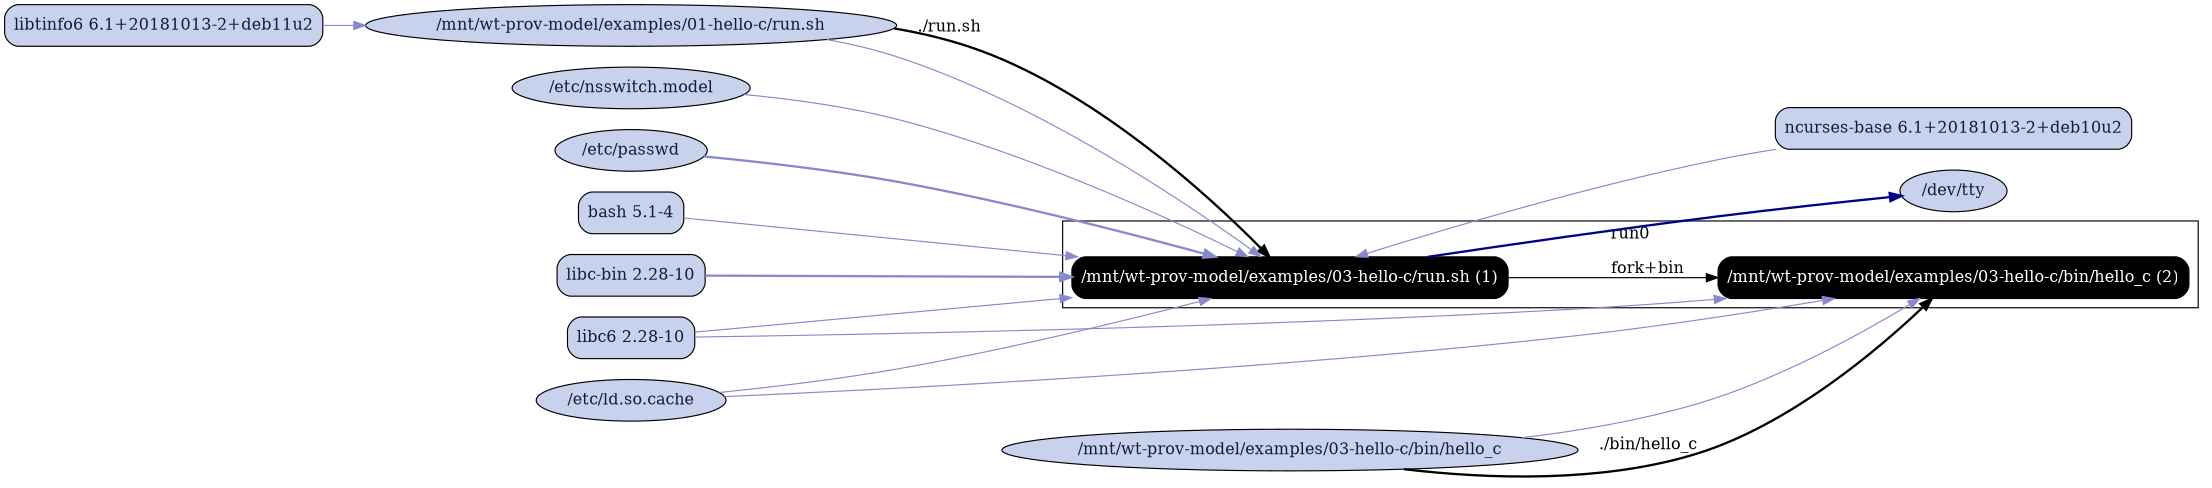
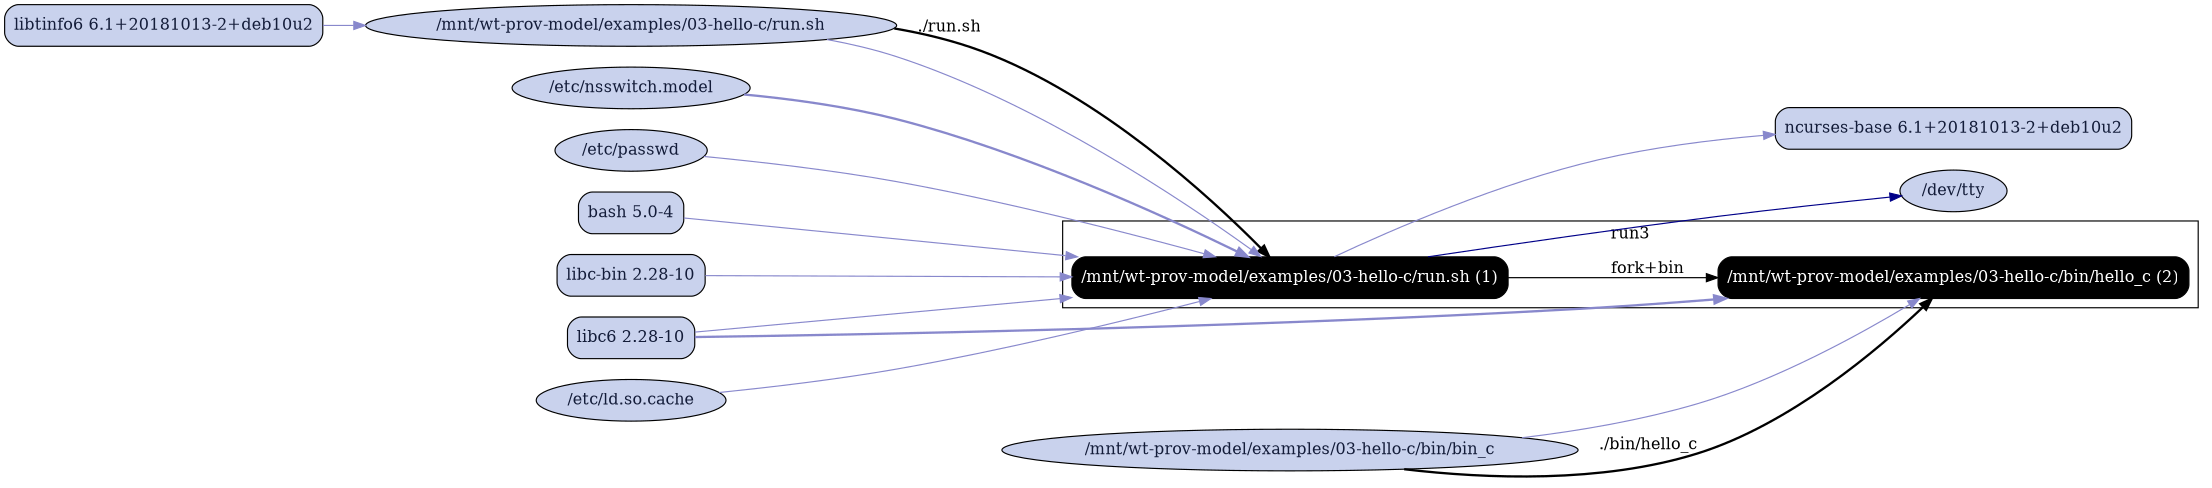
node "libtinfo6 6.1+20181013-2+deb11u2": label "libtinfo6 6.1+20181013-2+deb11u2" -> "libtinfo6 6.1+20181013-2+deb10u2"
node "/mnt/wt-prov-model/examples/01-hello-c/run.sh": label "/mnt/wt-prov-model/examples/01-hello-c/run.sh" -> "/mnt/wt-prov-model/examples/03-hello-c/run.sh"
edge "/etc/nsswitch.model" -> "/mnt/wt-prov-model/examples/03-hello-c/run.sh (1)": style solid -> bold
edge "/etc/passwd" -> "/mnt/wt-prov-model/examples/03-hello-c/run.sh (1)": style bold -> solid
edge "ncurses-base 6.1+20181013-2+deb10u2" -> "/mnt/wt-prov-model/examples/03-hello-c/run.sh (1)": reversed
node "bash 5.1-4": label "bash 5.1-4" -> "bash 5.0-4"
edge "/mnt/wt-prov-model/examples/03-hello-c/run.sh (1)" -> "/dev/tty": style bold -> solid
cluster "run0": label "run0" -> "run3"
edge "libc-bin 2.28-10" -> "/mnt/wt-prov-model/examples/03-hello-c/run.sh (1)": style bold -> solid
edge "libc6 2.28-10" -> "/mnt/wt-prov-model/examples/03-hello-c/bin/hello_c (2)": style solid -> bold
edge "/etc/ld.so.cache" -> "/mnt/wt-prov-model/examples/03-hello-c/bin/hello_c (2)": removed
node "/mnt/wt-prov-model/examples/03-hello-c/bin/hello_c": label "/mnt/wt-prov-model/examples/03-hello-c/bin/hello_c" -> "/mnt/wt-prov-model/examples/03-hello-c/bin/bin_c"
